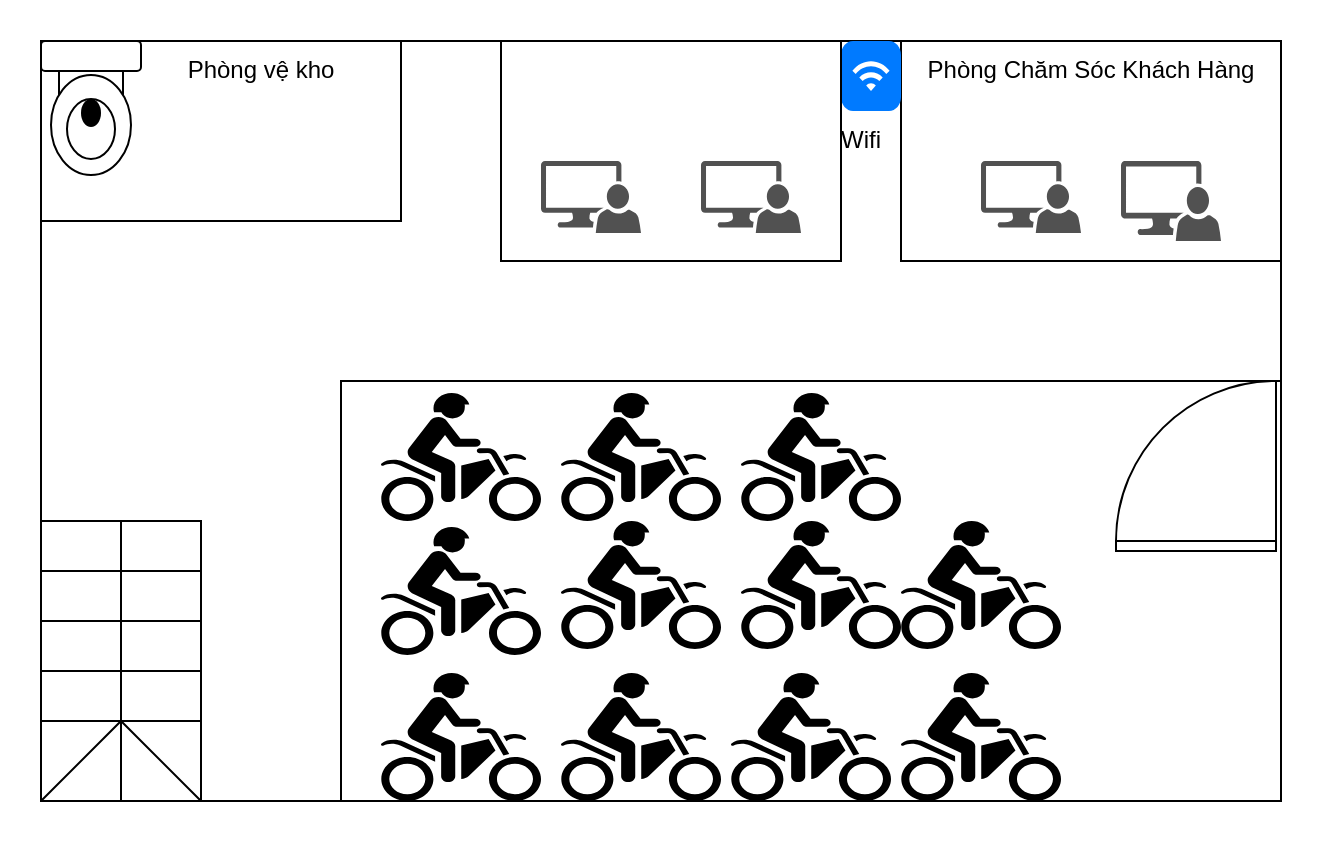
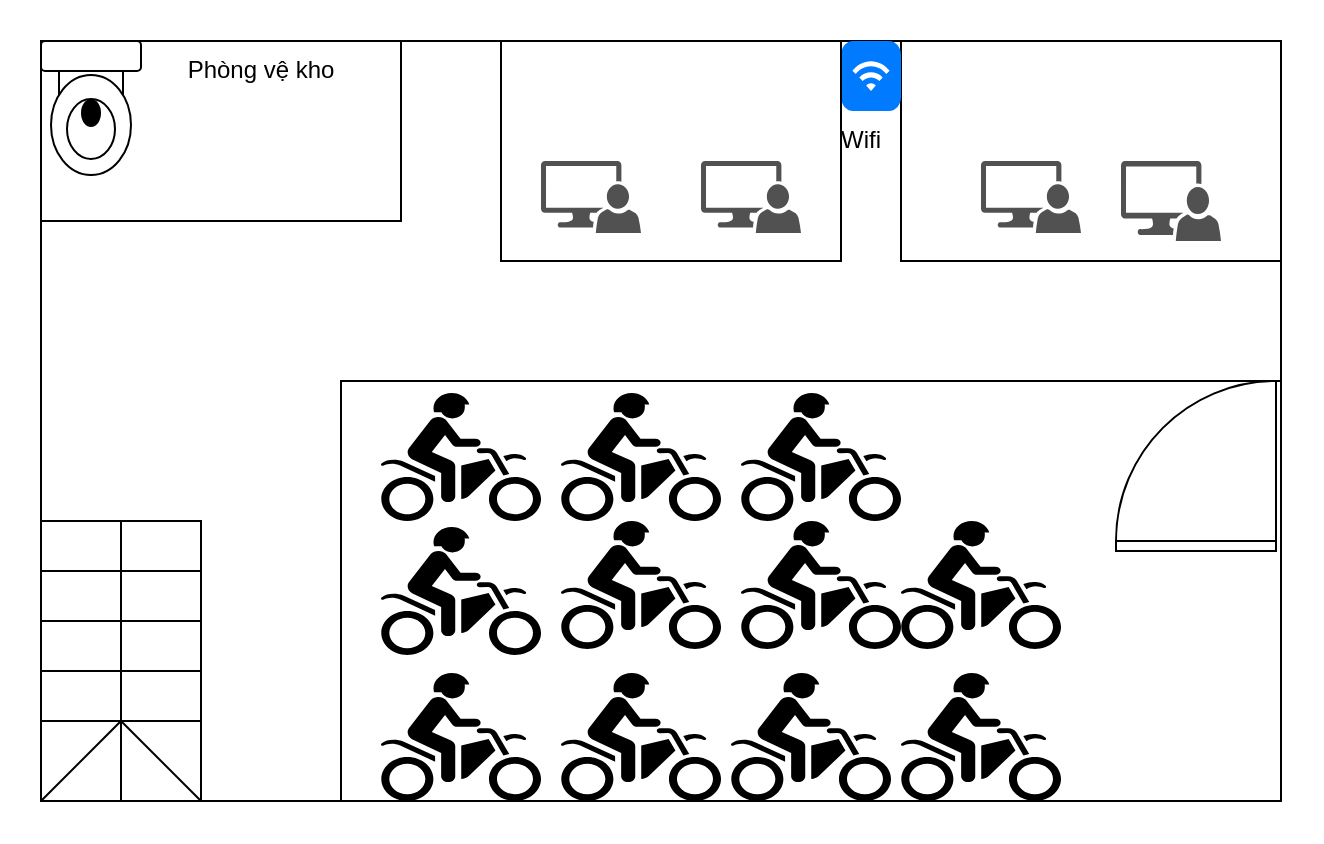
node "Phòng Chăm Sóc Khách Hàng": removed
